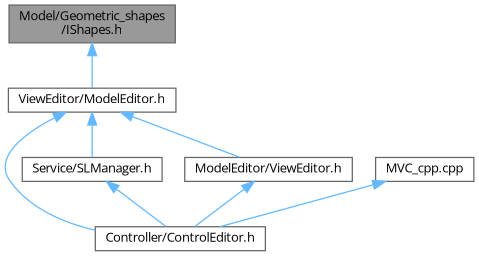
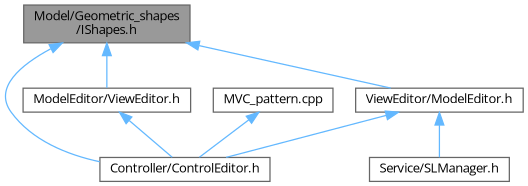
edge "ModelEditor/ViewEditor.h" -> "ViewEditor/ModelEditor.h": now "ModelEditor/ViewEditor.h" -> "Model/Geometric_shapes /IShapes.h"
node "MVC_cpp.cpp": label "MVC_cpp.cpp" -> "MVC_pattern.cpp"
edge "Controller/ControlEditor.h" -> "Service/SLManager.h": now "Controller/ControlEditor.h" -> "Model/Geometric_shapes /IShapes.h"
